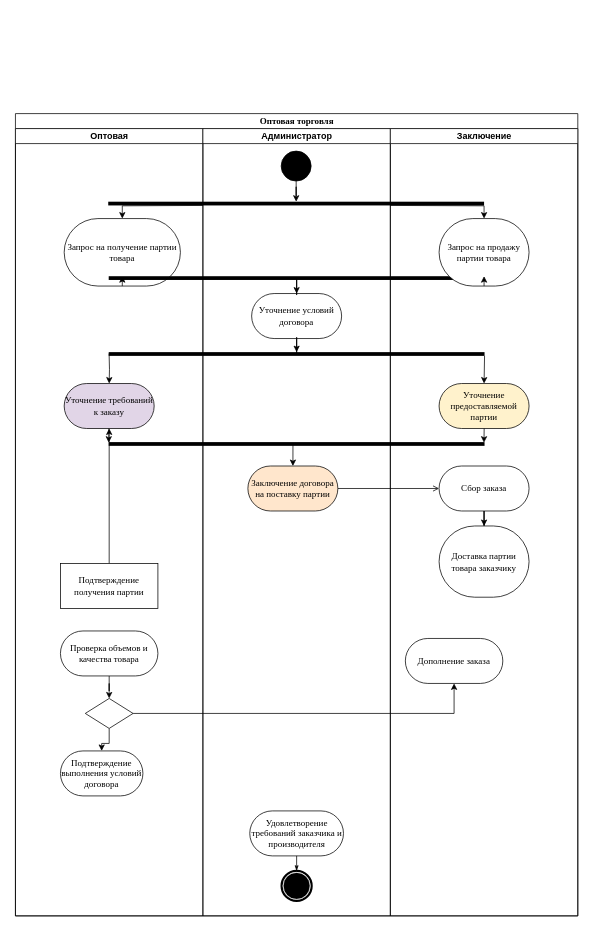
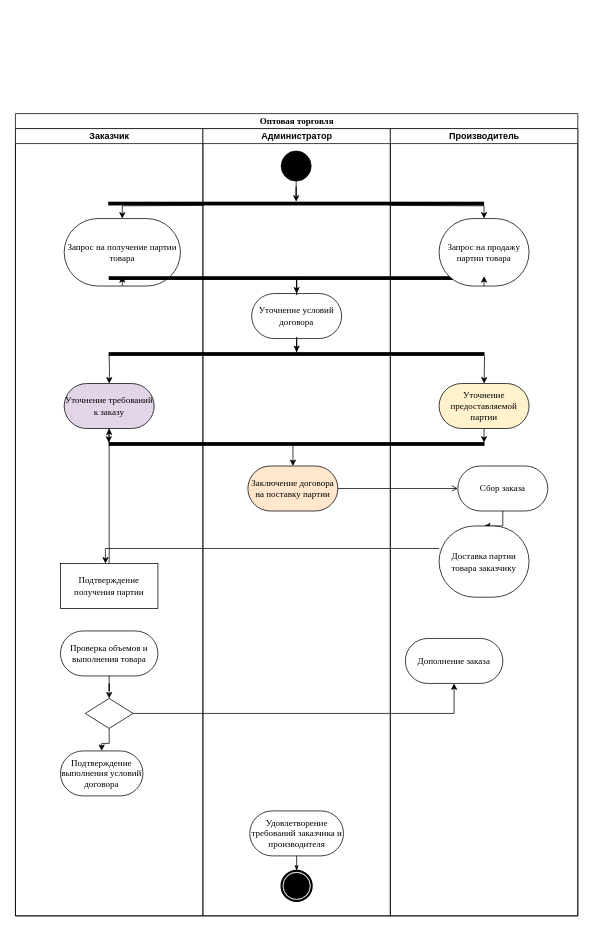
node "Оптовая": label "Оптовая" -> "Заказчик"
node "Заключение": label "Заключение" -> "Производитель"
node "Сбор заказа": moved (484, 489) -> (503, 489)
edge "Доставка партии товара заказчику" -> "Подтверждение получения партии": added
node "Проверка объемов и качества товара": label "Проверка объемов и качества товара" -> "Проверка объемов и выполнения товара"
